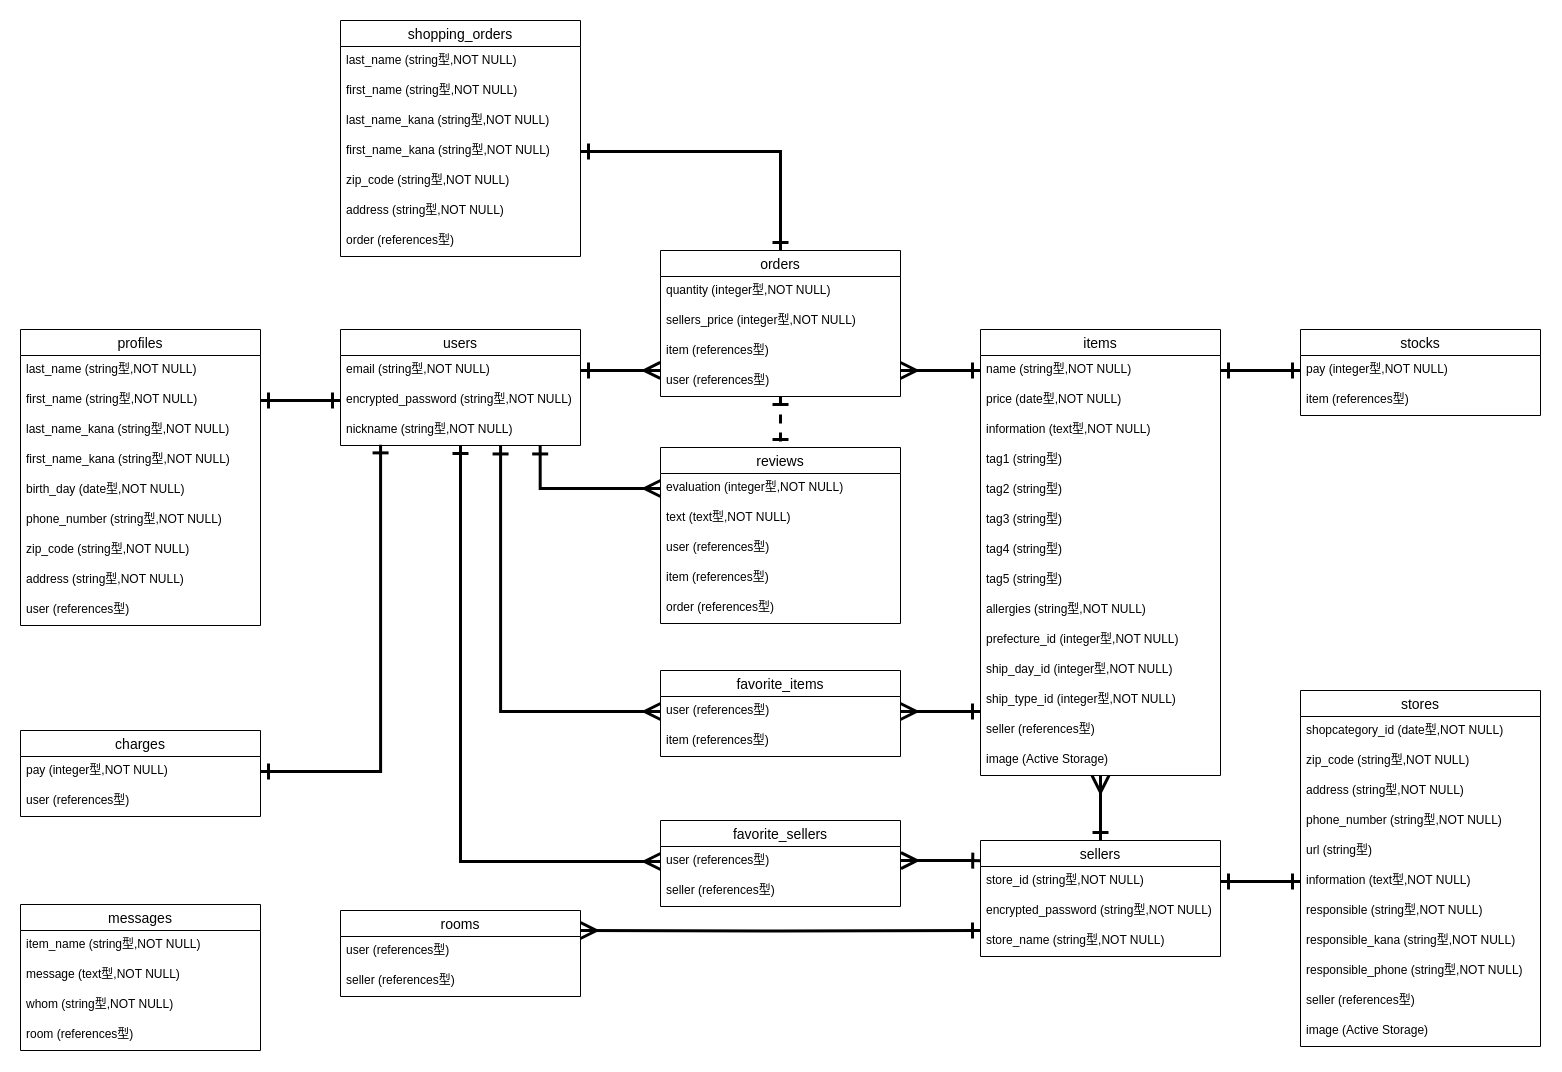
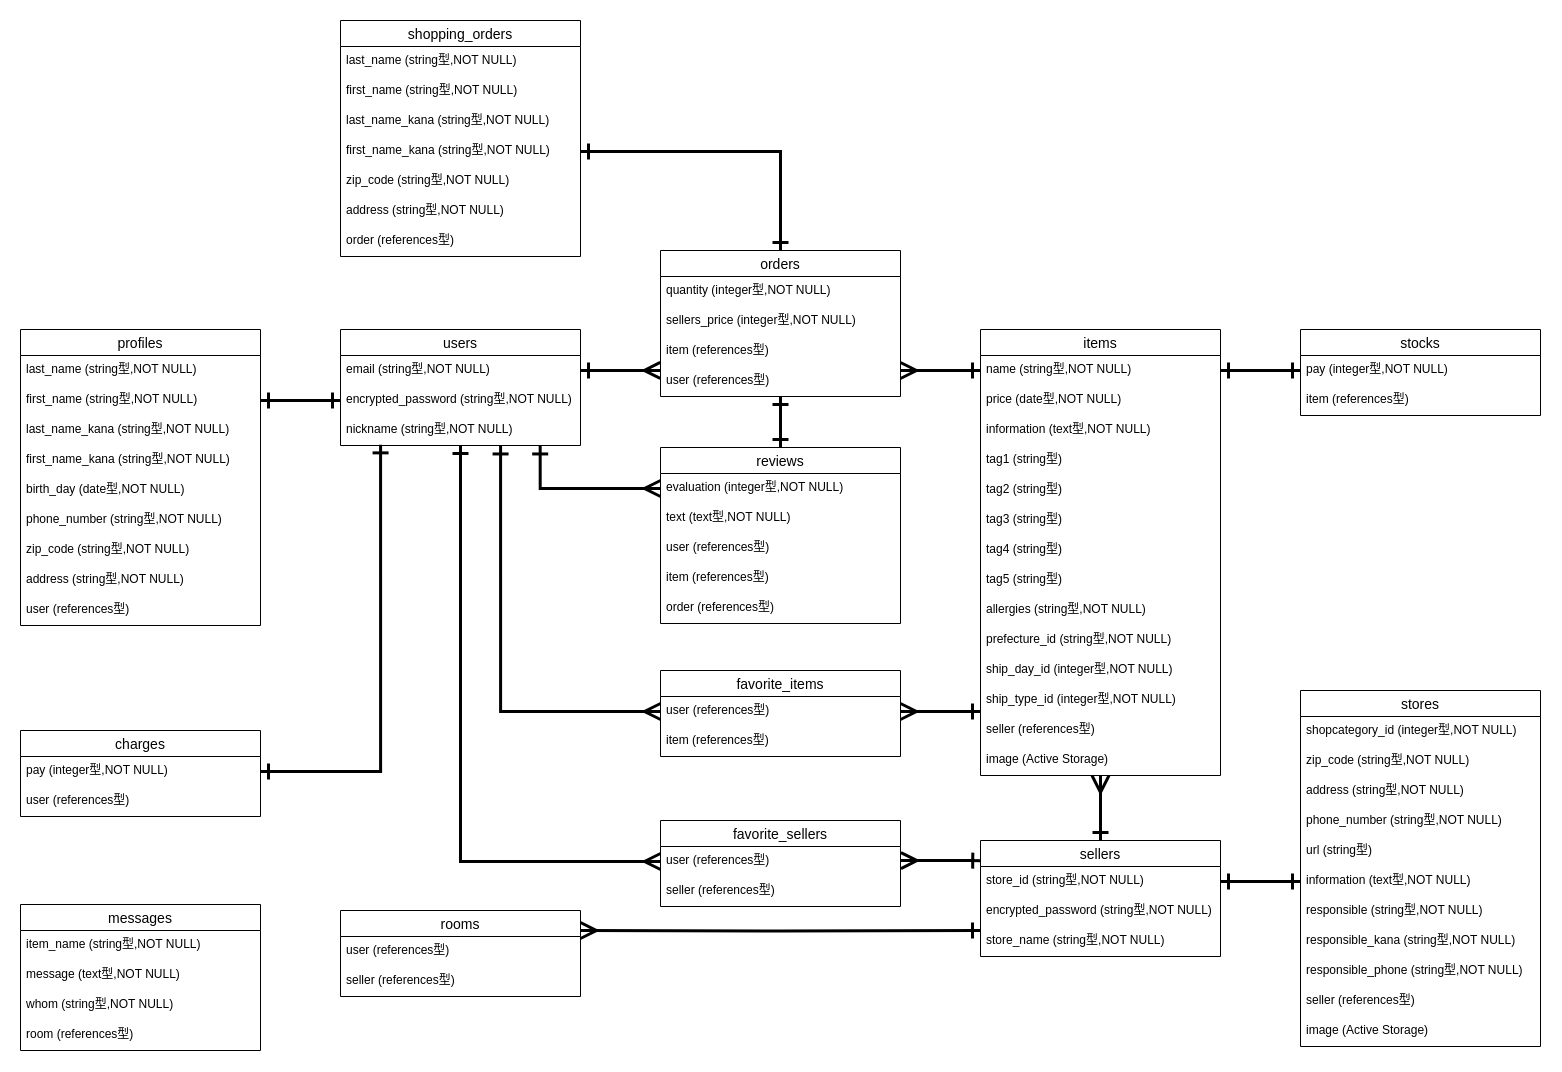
edge "orders" -- "reviews": style dashed -> solid
node "prefecture_id (integer型,NOT NULL)": label "prefecture_id (integer型,NOT NULL)" -> "prefecture_id (string型,NOT NULL)"
node "shopcategory_id (date型,NOT NULL)": label "shopcategory_id (date型,NOT NULL)" -> "shopcategory_id (integer型,NOT NULL)"
